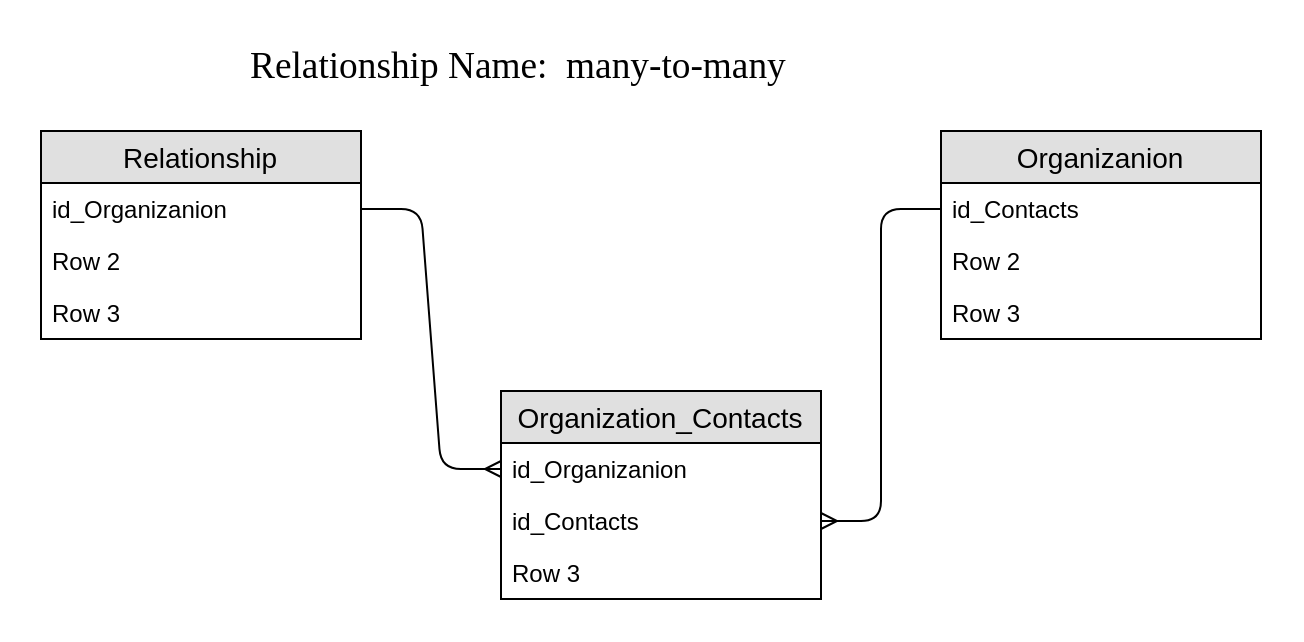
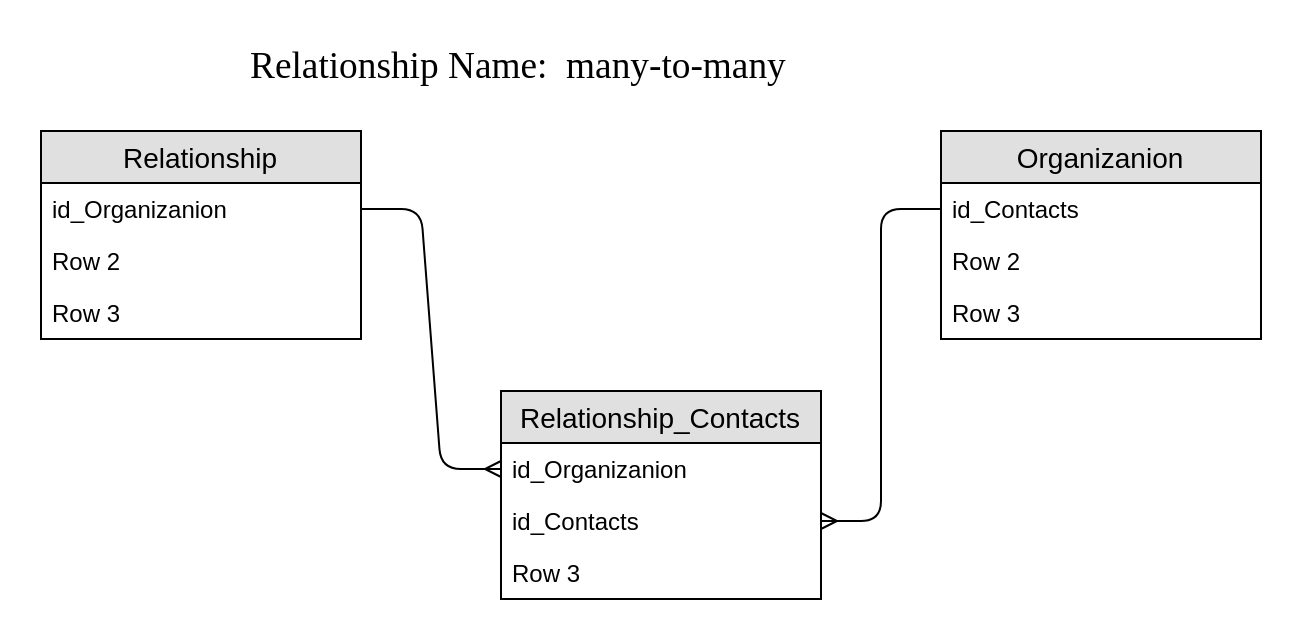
node "Organization_Contacts": label "Organization_Contacts" -> "Relationship_Contacts"
